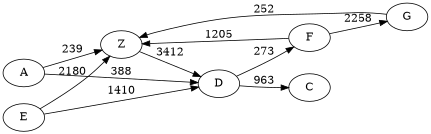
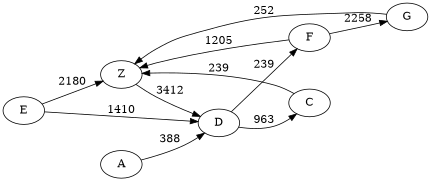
edge "D" -> "F": label "273" -> "239"
edge "A" -> "Z": now "C" -> "Z"
